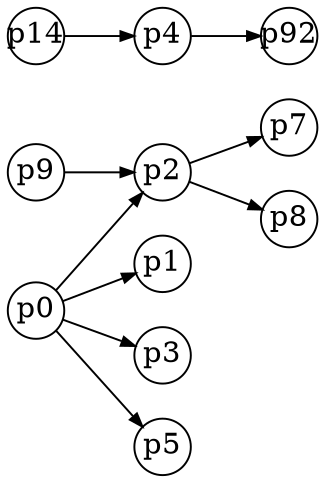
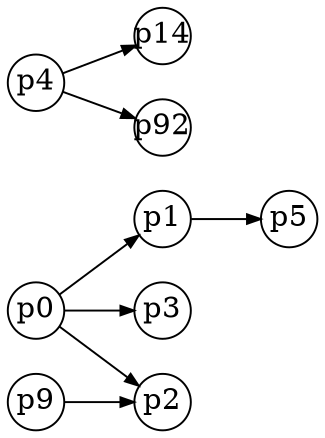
edge "p14" -> "p4": reversed
node "p7": removed
node "p8": removed
edge "p0" -> "p5": now "p1" -> "p5"
